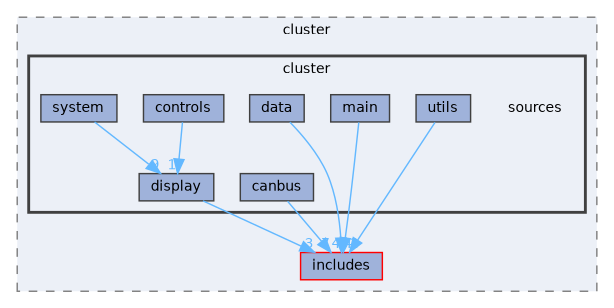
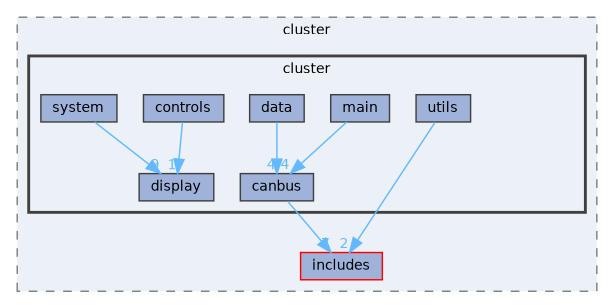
node "sources": removed
edge "data" -> "includes": now "data" -> "canbus"
edge "main" -> "includes": now "main" -> "canbus"
edge "display" -> "includes": removed
